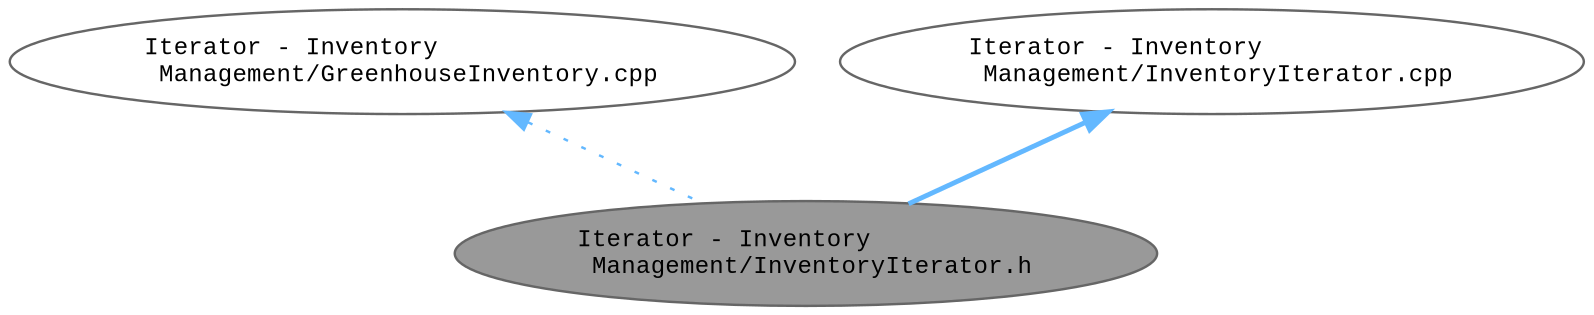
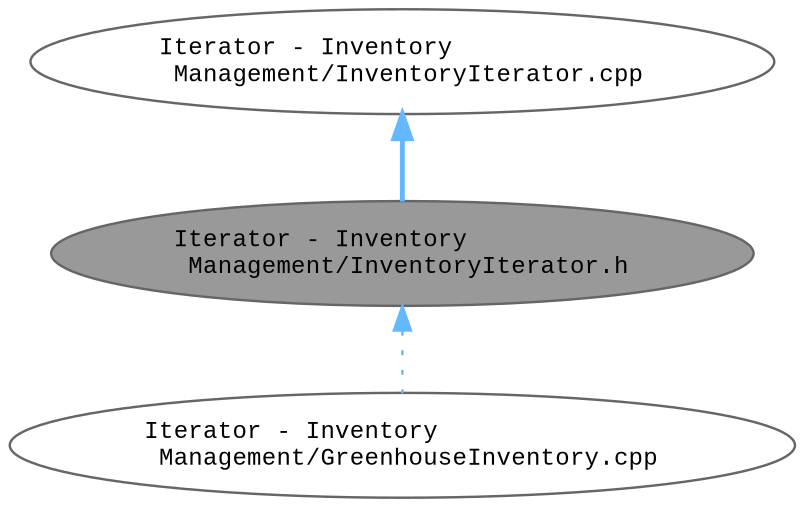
edge "Iterator - Inventory Management/InventoryIterator.h" -> "Iterator - Inventory Management/GreenhouseInventory.cpp": reversed
